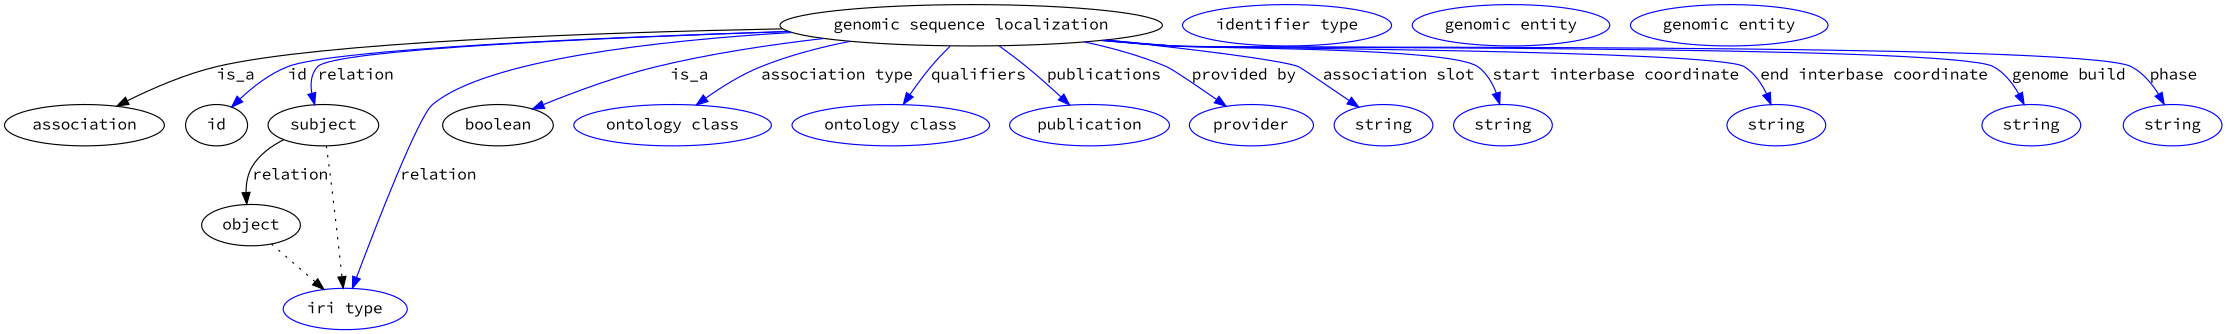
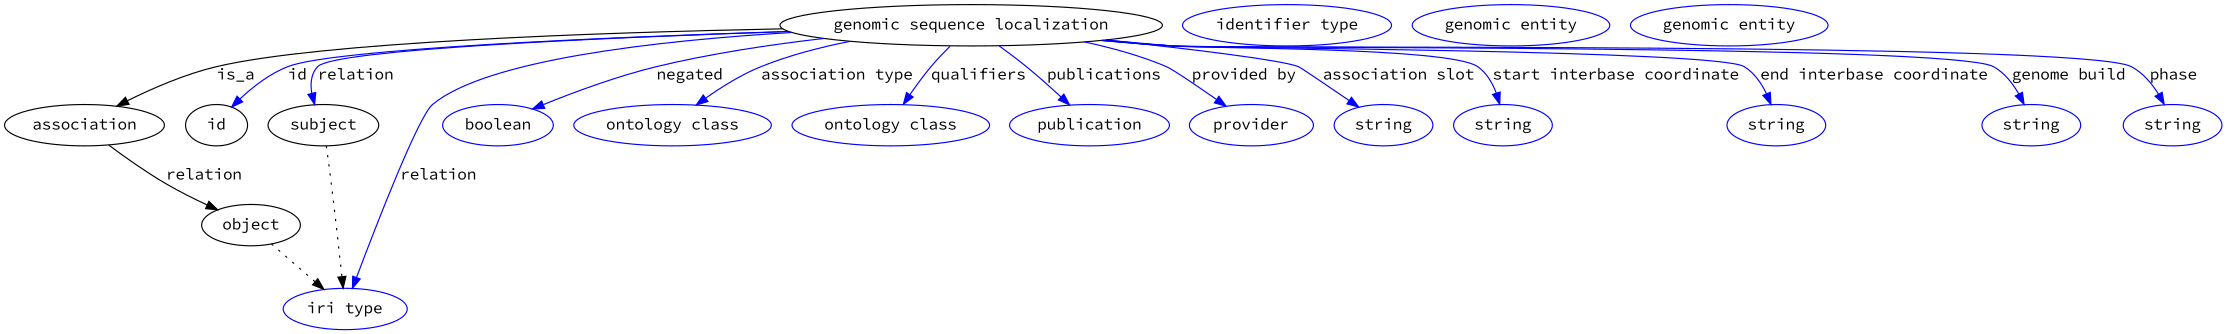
edge "genomic sequence localization" -> "boolean": label "is_a" -> "negated"
node "boolean": color black -> blue
edge "subject" -> "object": now "association" -> "object"
